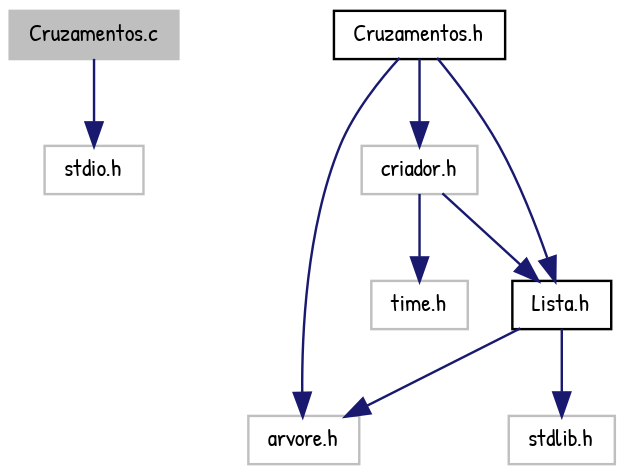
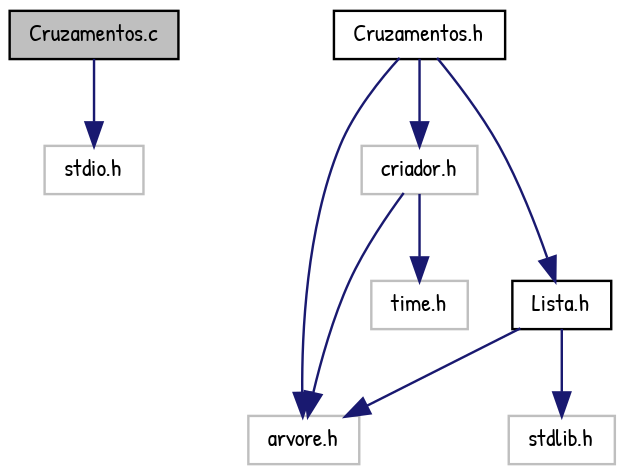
node "Cruzamentos.c": color grey75 -> black
edge "criador.h" -> "Lista.h": now "criador.h" -> "arvore.h"
